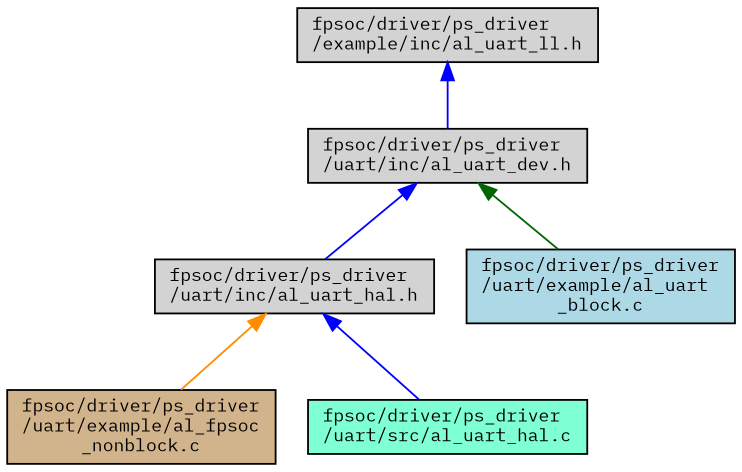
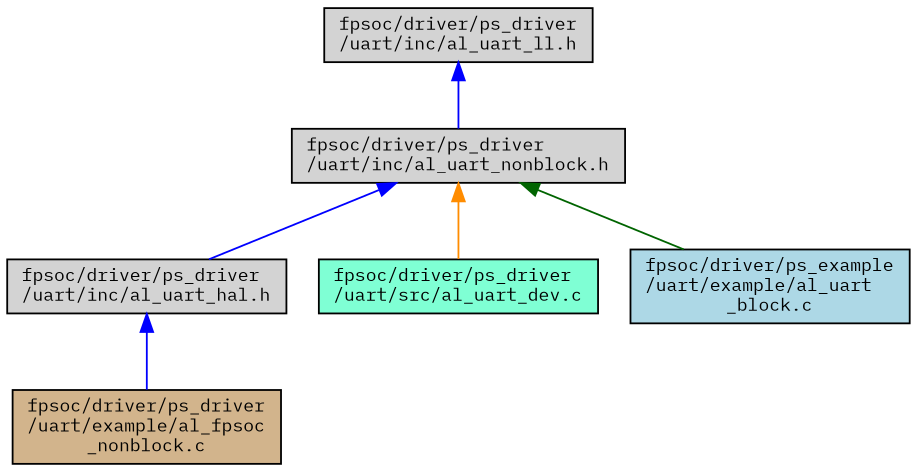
node "fpsoc/driver/ps_driver /example/inc/al_uart_ll.h": label "fpsoc/driver/ps_driver /example/inc/al_uart_ll.h" -> "fpsoc/driver/ps_driver /uart/inc/al_uart_ll.h"
node "fpsoc/driver/ps_driver /uart/inc/al_uart_dev.h": label "fpsoc/driver/ps_driver /uart/inc/al_uart_dev.h" -> "fpsoc/driver/ps_driver /uart/inc/al_uart_nonblock.h"
node "fpsoc/driver/ps_driver /uart/src/al_uart_dev.c": added
node "fpsoc/driver/ps_driver /uart/example/al_uart _block.c": label "fpsoc/driver/ps_driver /uart/example/al_uart _block.c" -> "fpsoc/driver/ps_example /uart/example/al_uart _block.c"
edge "fpsoc/driver/ps_driver /uart/example/al_fpsoc _nonblock.c" -> "fpsoc/driver/ps_driver /uart/inc/al_uart_hal.h": color darkorange -> blue
node "fpsoc/driver/ps_driver /uart/src/al_uart_hal.c": removed
